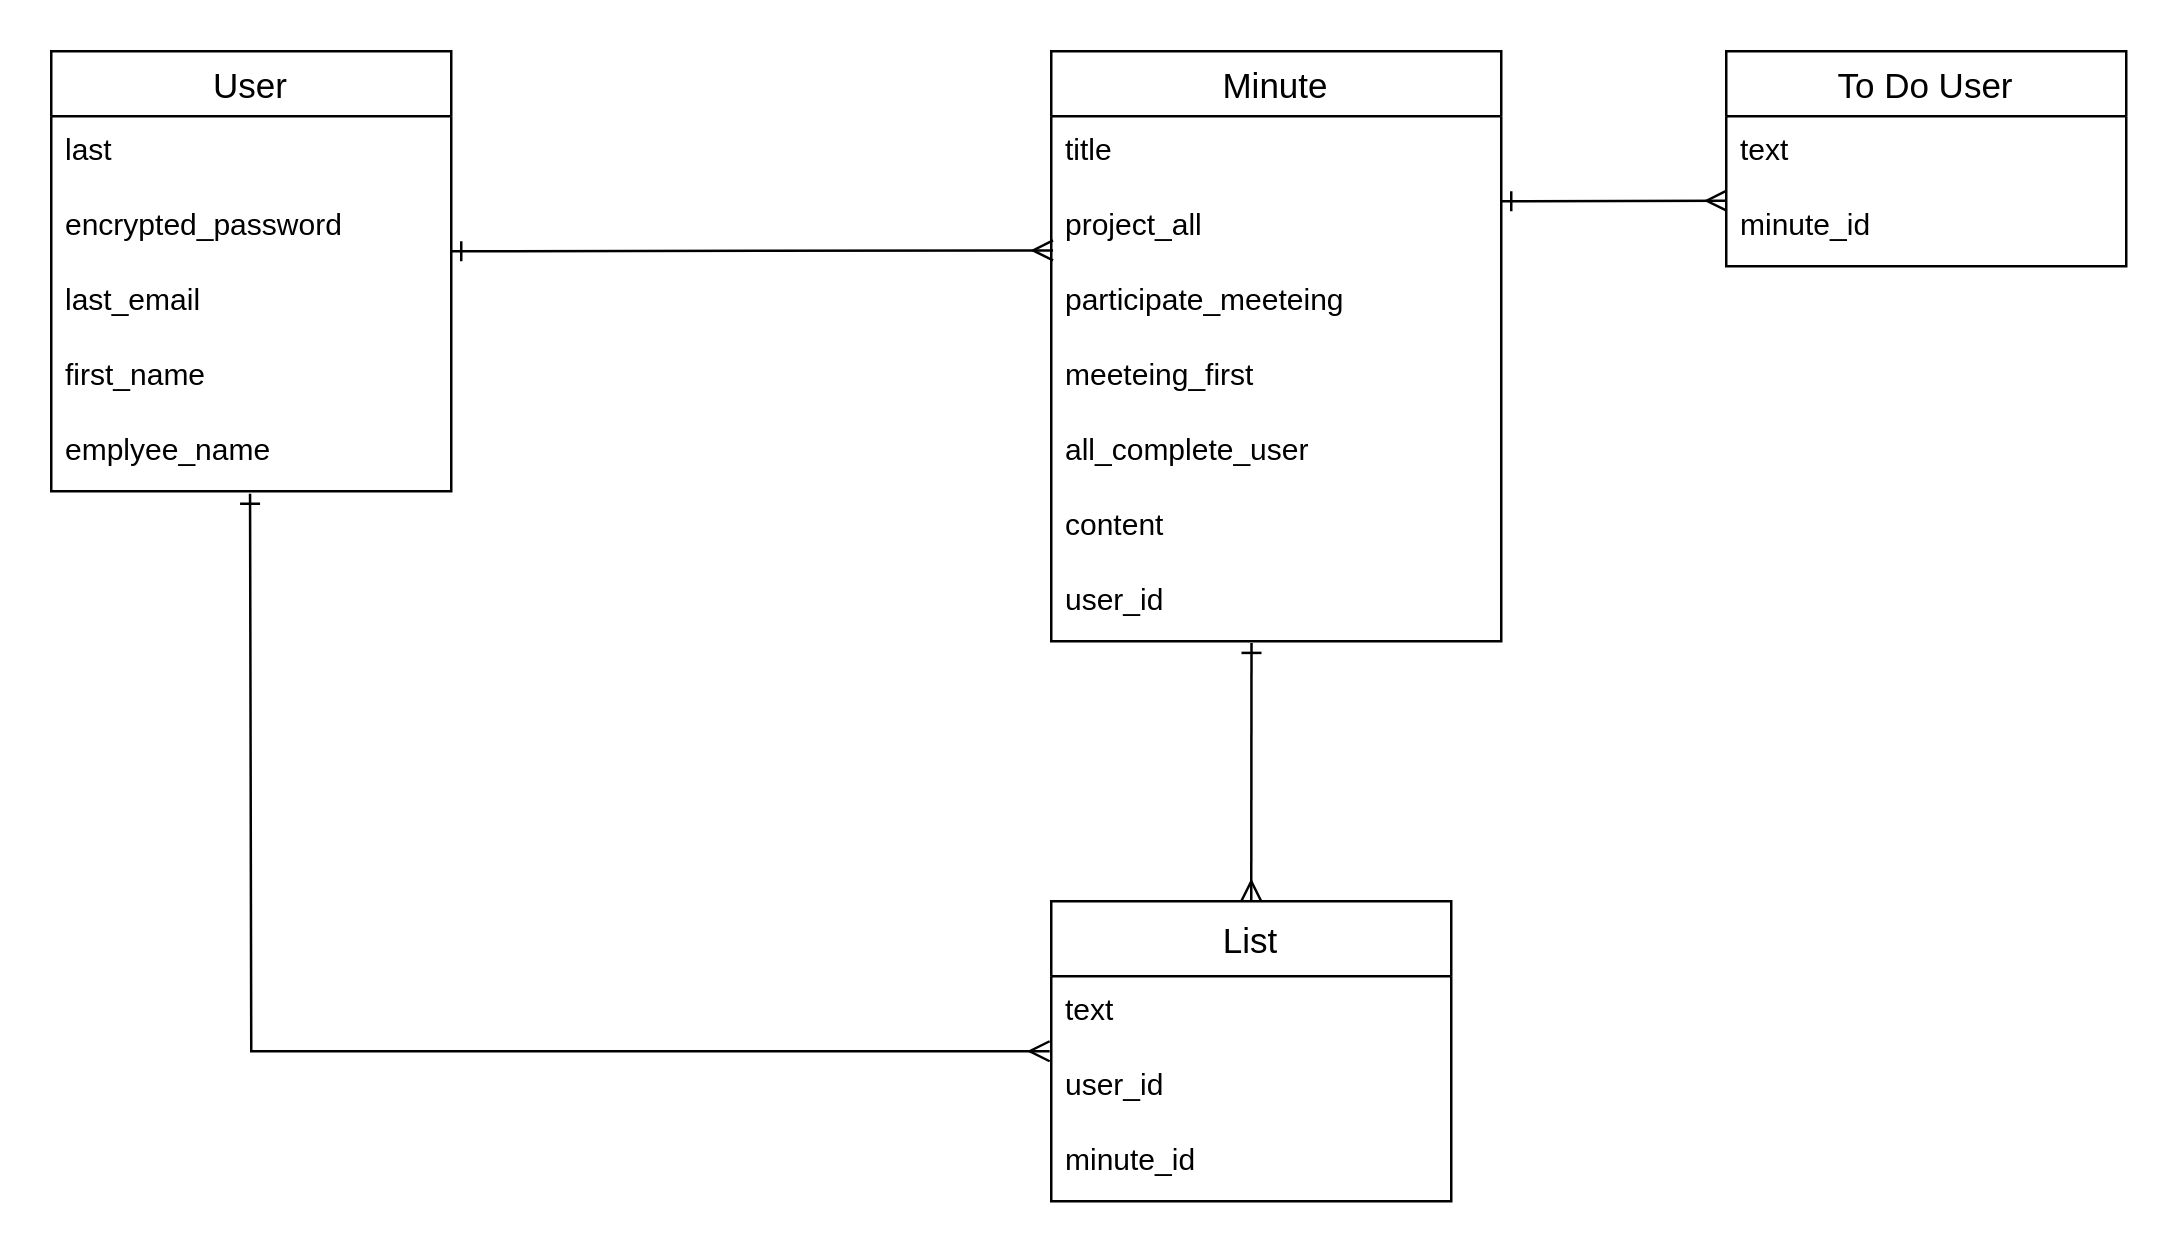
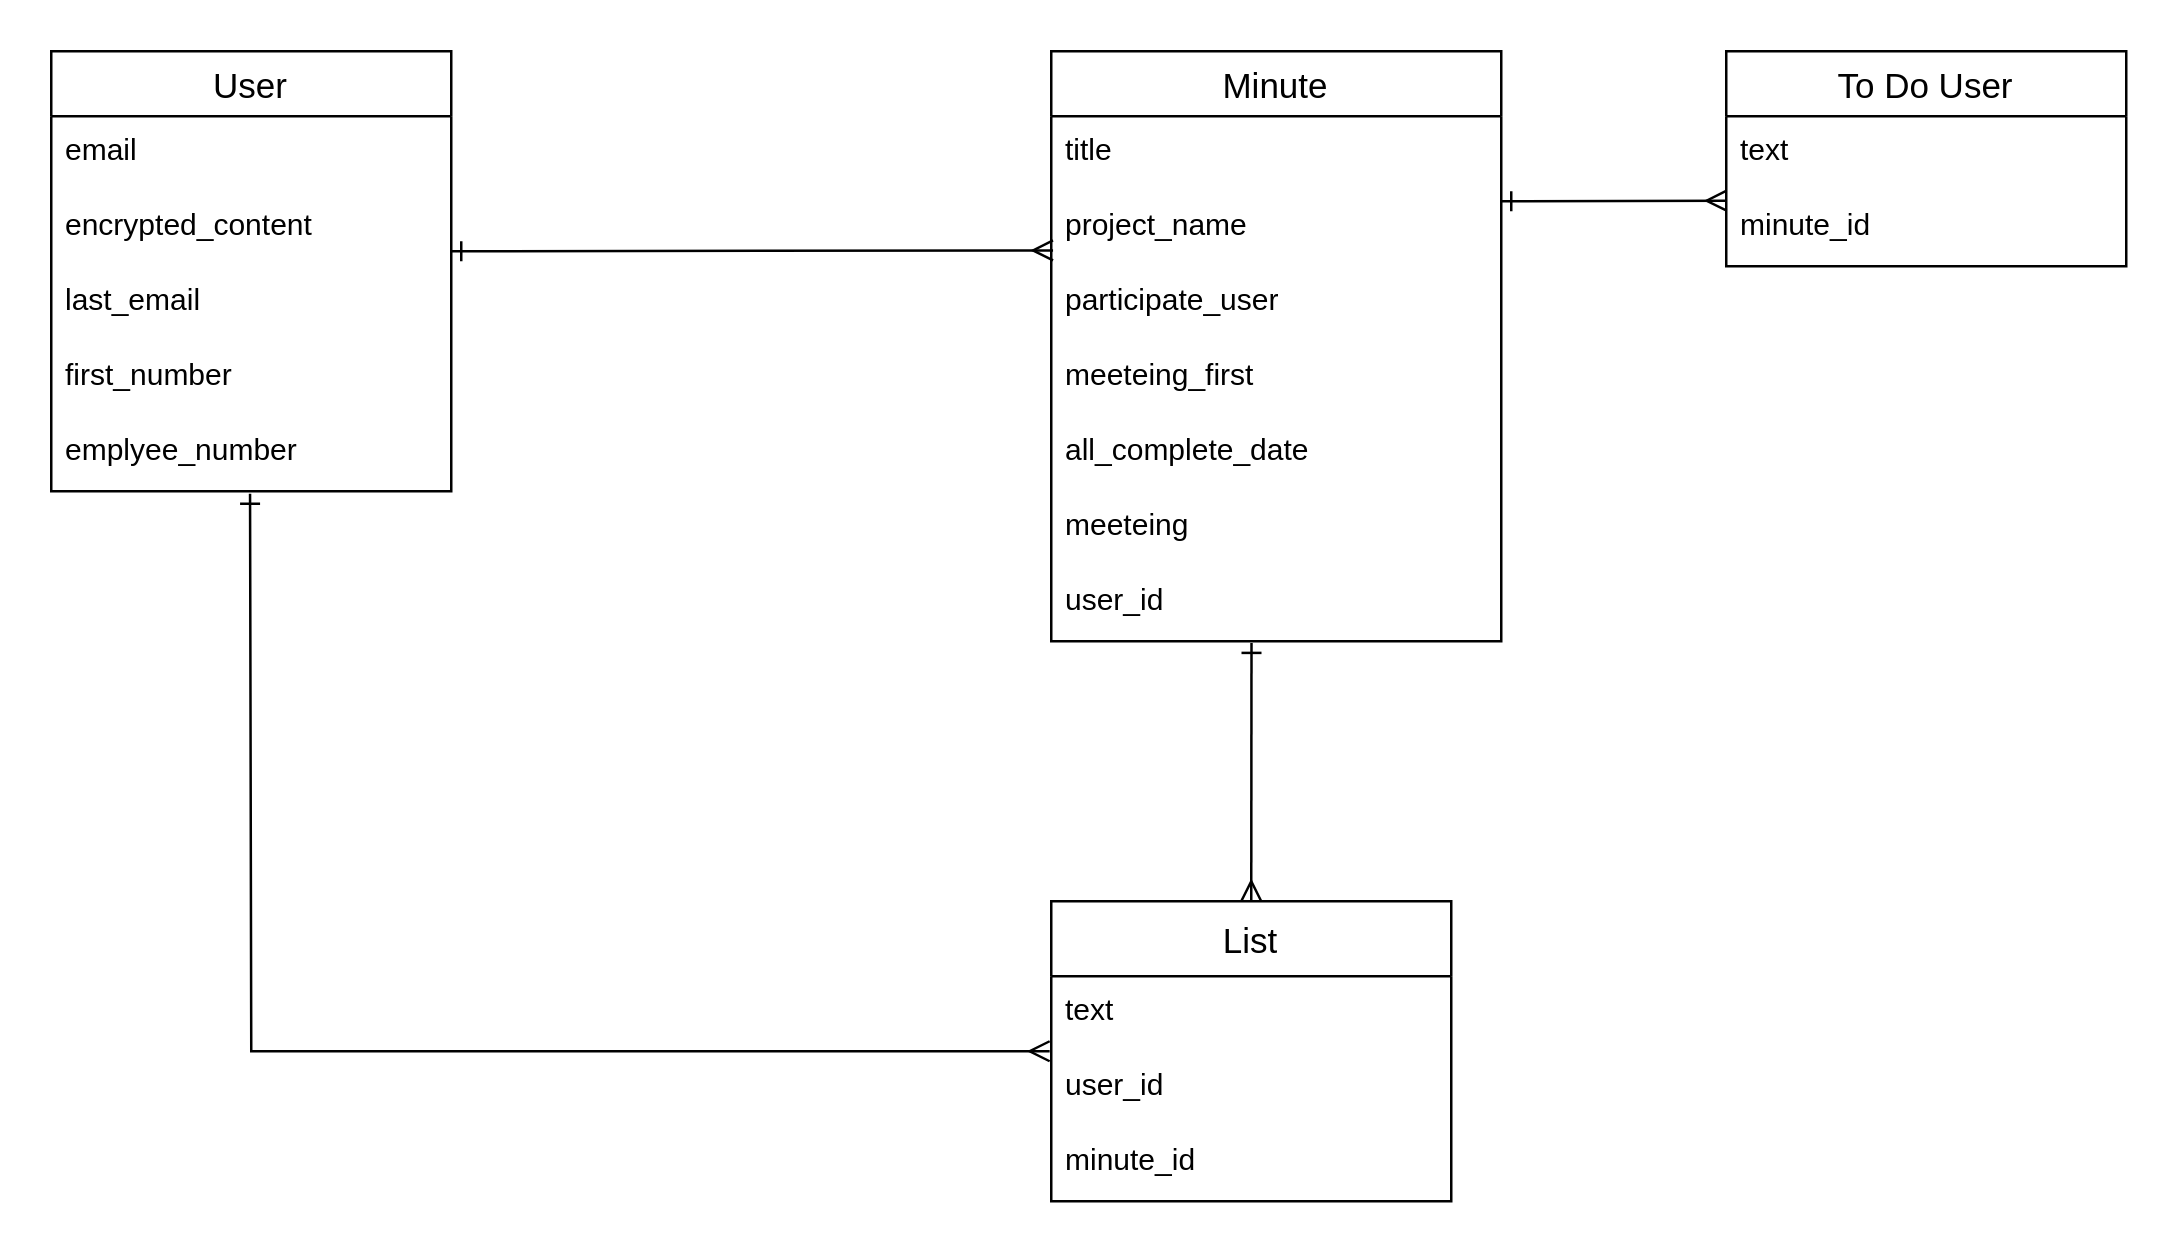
node "last": label "last" -> "email"
node "encrypted_password": label "encrypted_password" -> "encrypted_content"
node "project_all": label "project_all" -> "project_name"
node "participate_meeteing": label "participate_meeteing" -> "participate_user"
node "first_name": label "first_name" -> "first_number"
node "emplyee_name": label "emplyee_name" -> "emplyee_number"
node "all_complete_user": label "all_complete_user" -> "all_complete_date"
node "content": label "content" -> "meeteing"
